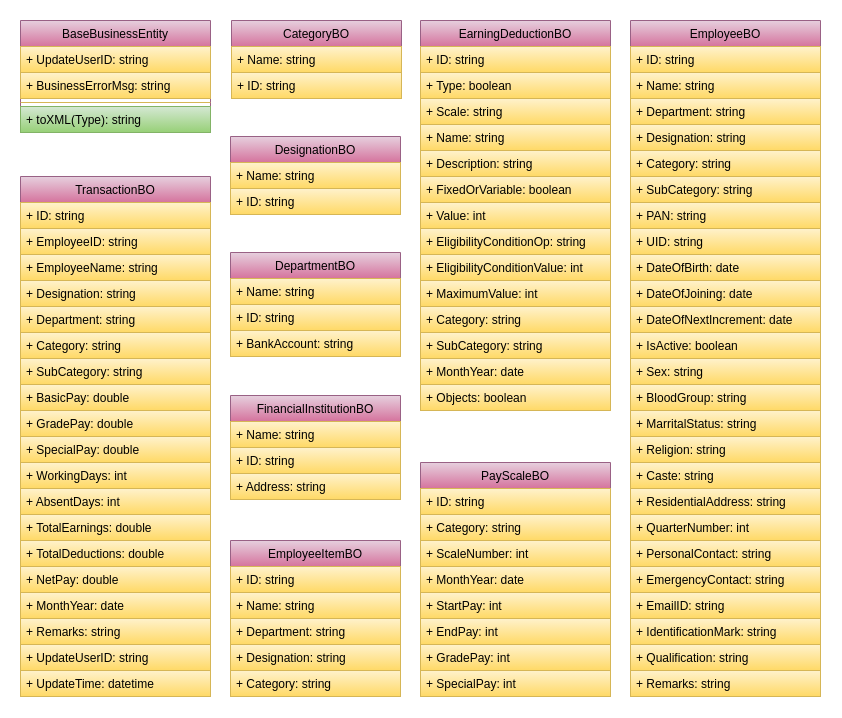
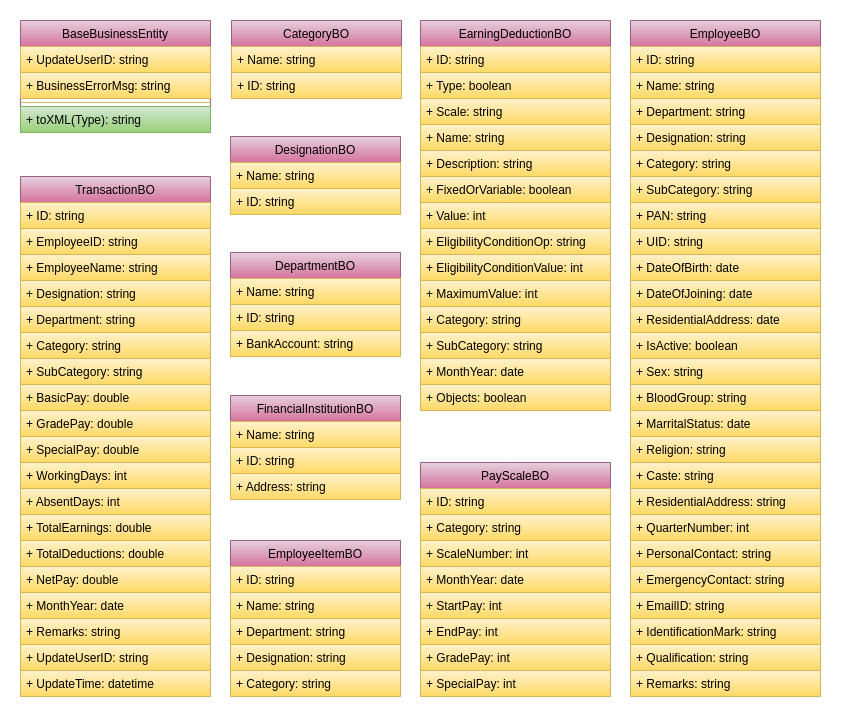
node "+ DateOfNextIncrement: date": label "+ DateOfNextIncrement: date" -> "+ ResidentialAddress: date"
node "+ MarritalStatus: string": label "+ MarritalStatus: string" -> "+ MarritalStatus: date"
